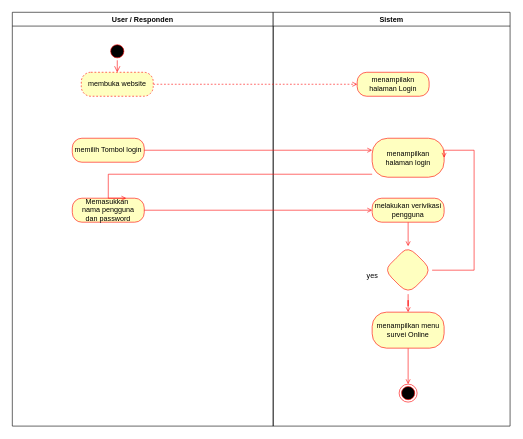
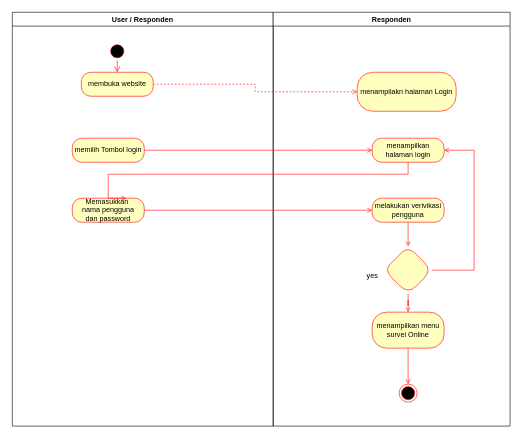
node "Sistem": label "Sistem" -> "Responden"
node "membuka website": style dashed -> solid
node "menampilakn halaman Login": size 72x24 -> 99x39
node "menampilkan halaman login": size 72x39 -> 72x24
